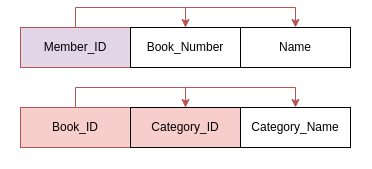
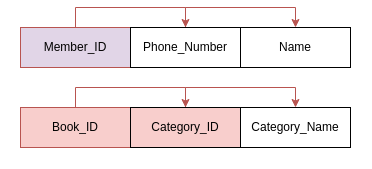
node "Book_Number": label "Book_Number" -> "Phone_Number"
